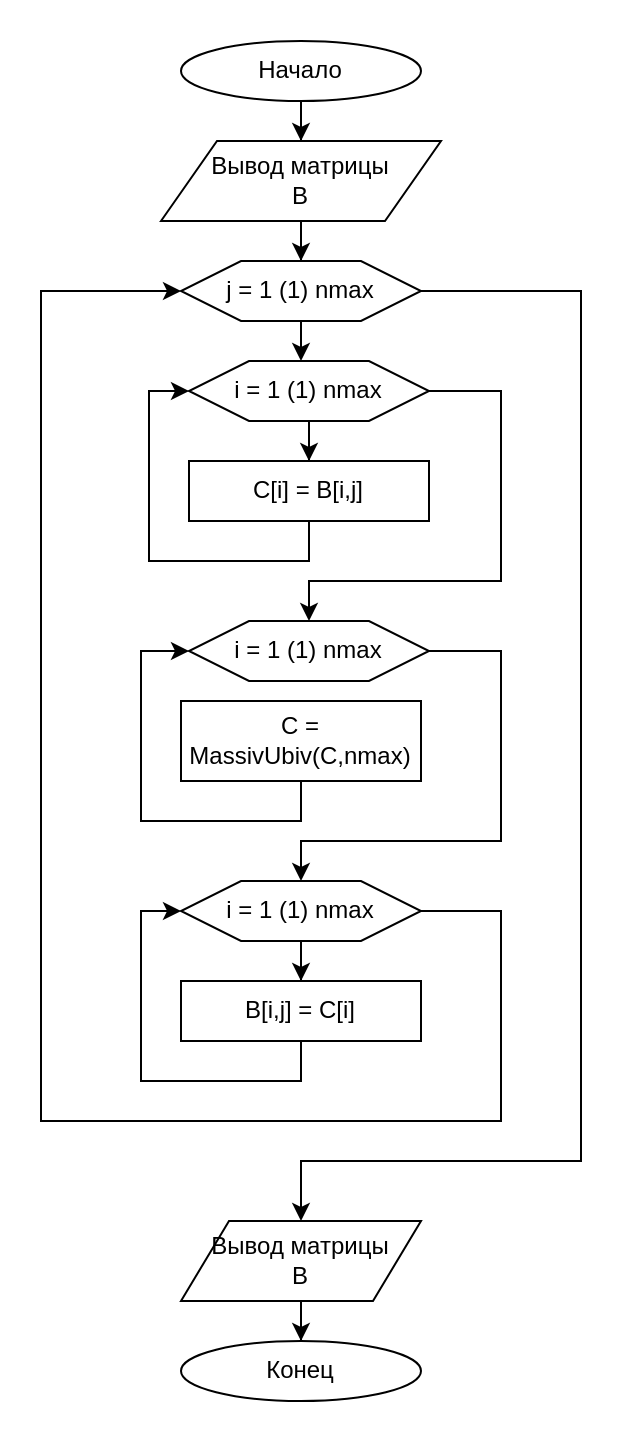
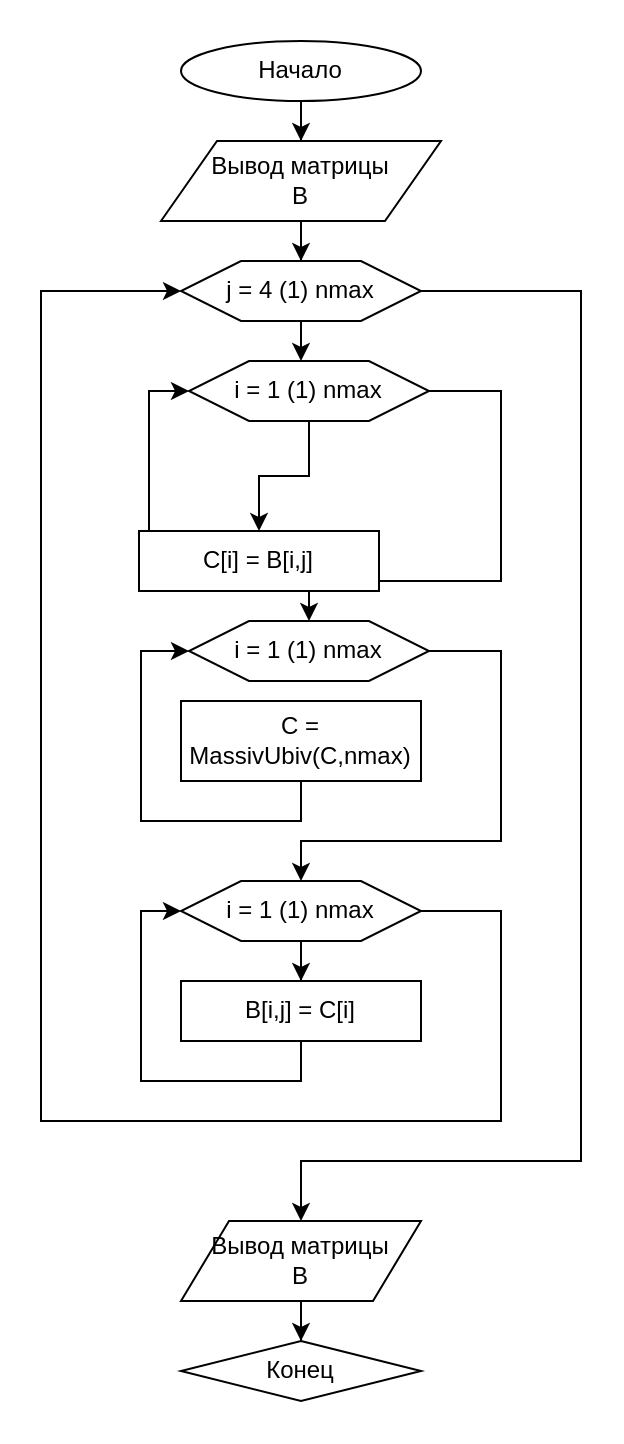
node "j = 1 (1) nmax": label "j = 1 (1) nmax" -> "j = 4 (1) nmax"
node "C[i] = B[i,j]": moved (309, 491) -> (259, 561)
node "Конец": shape ellipse -> diamond
